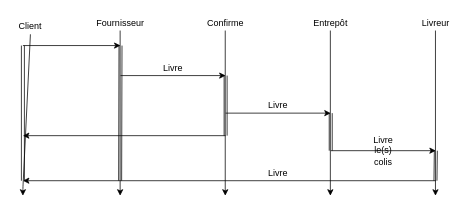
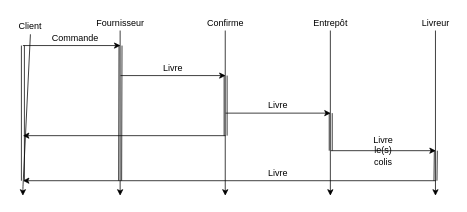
node "Commande": added
